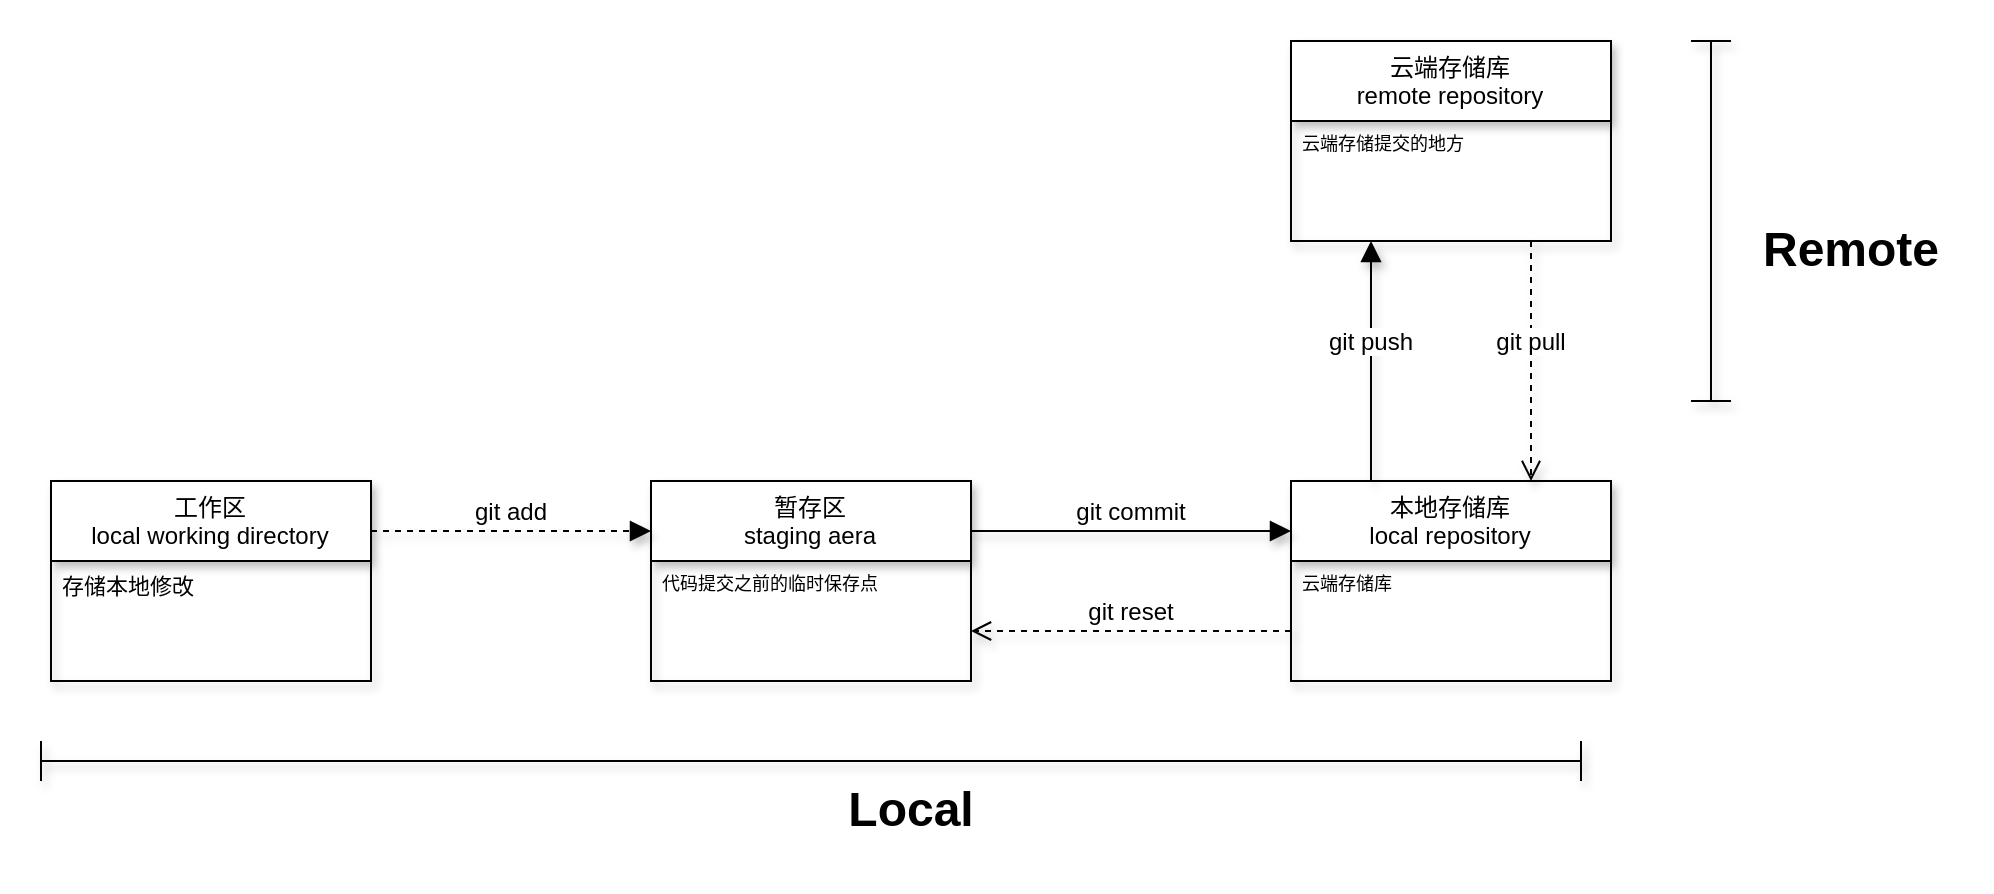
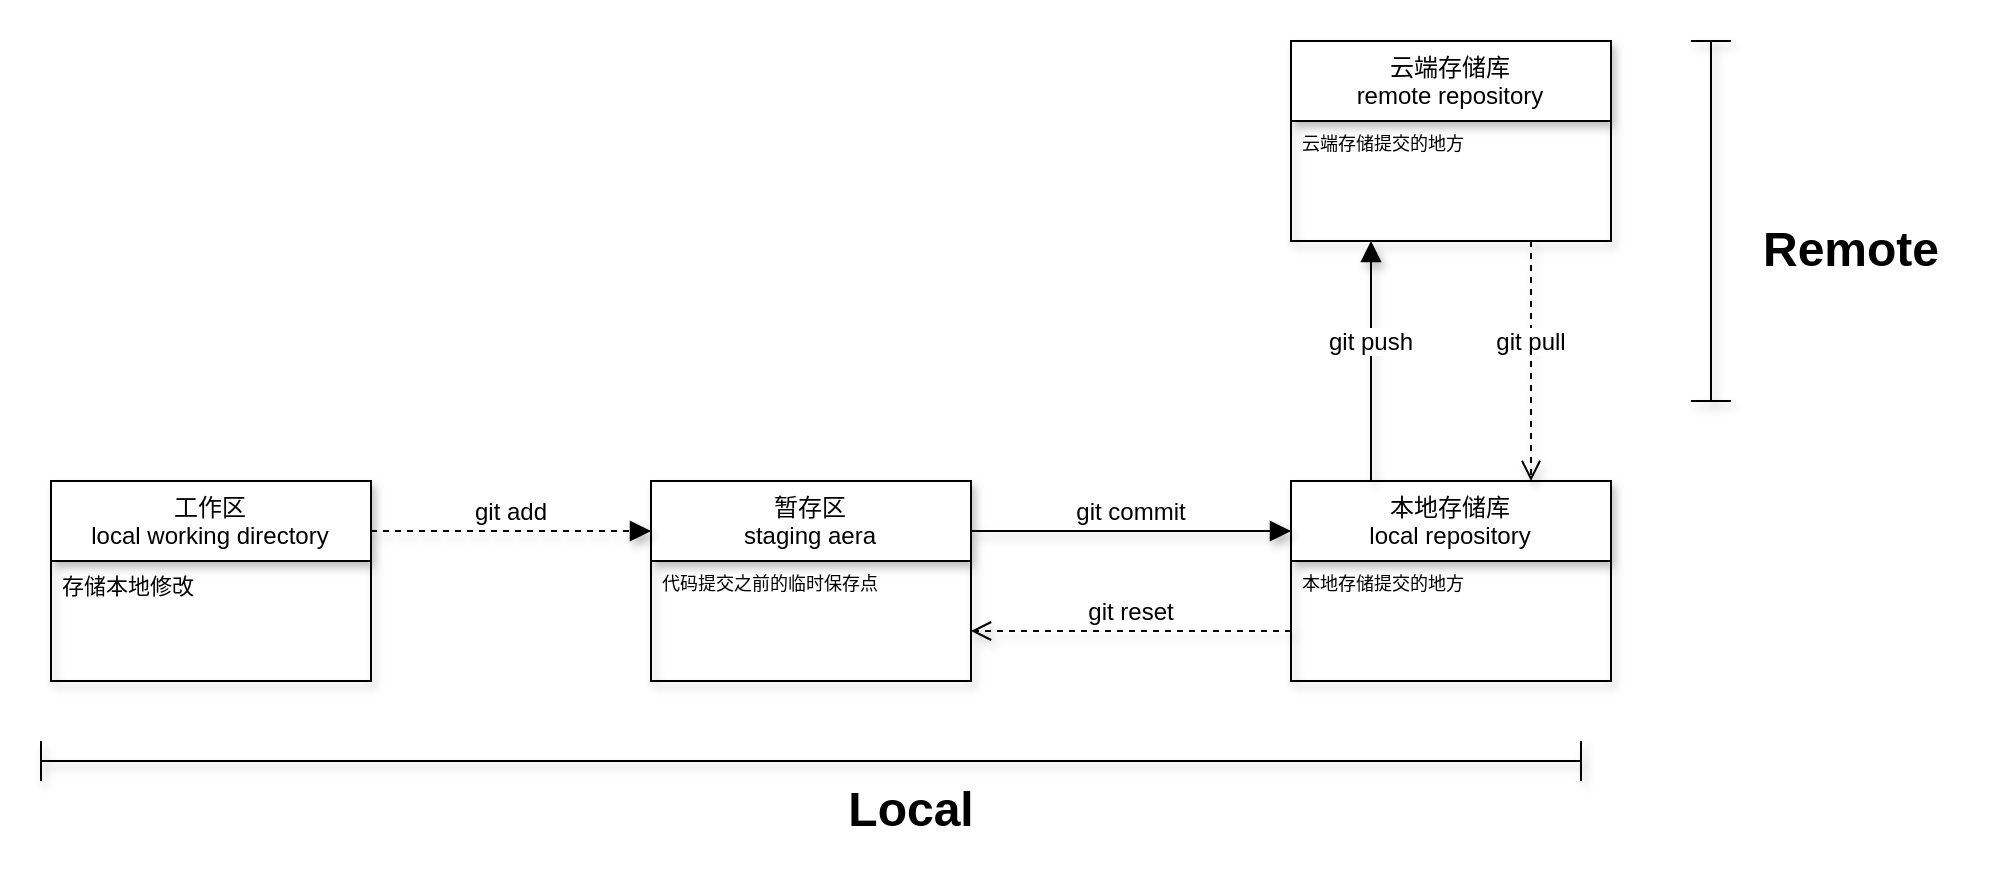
node "云端存储库": label "云端存储库" -> "本地存储提交的地方"
